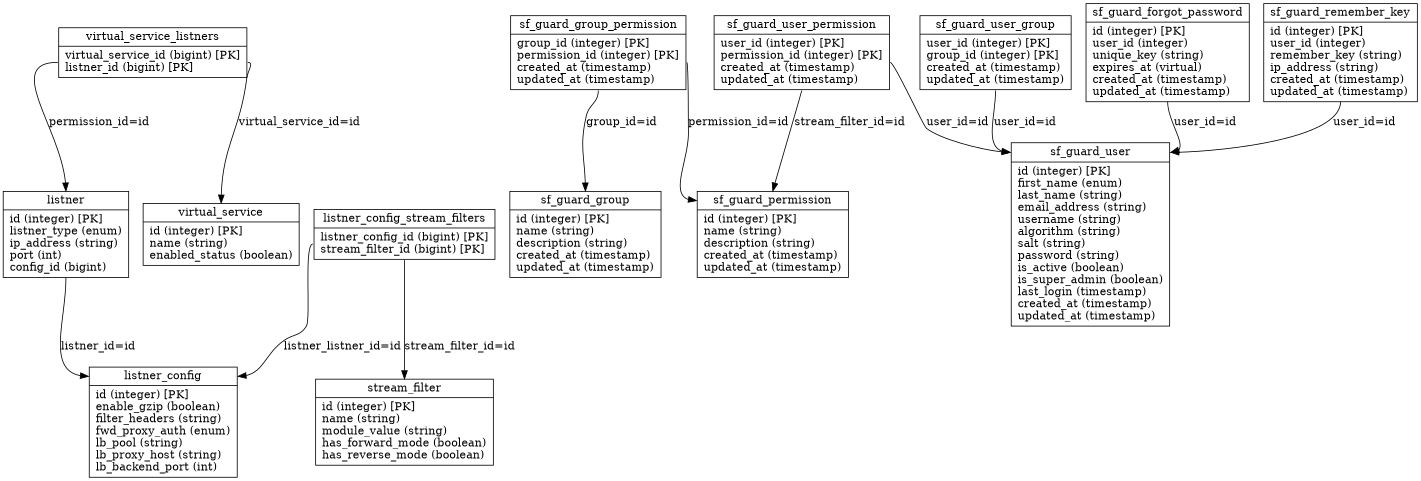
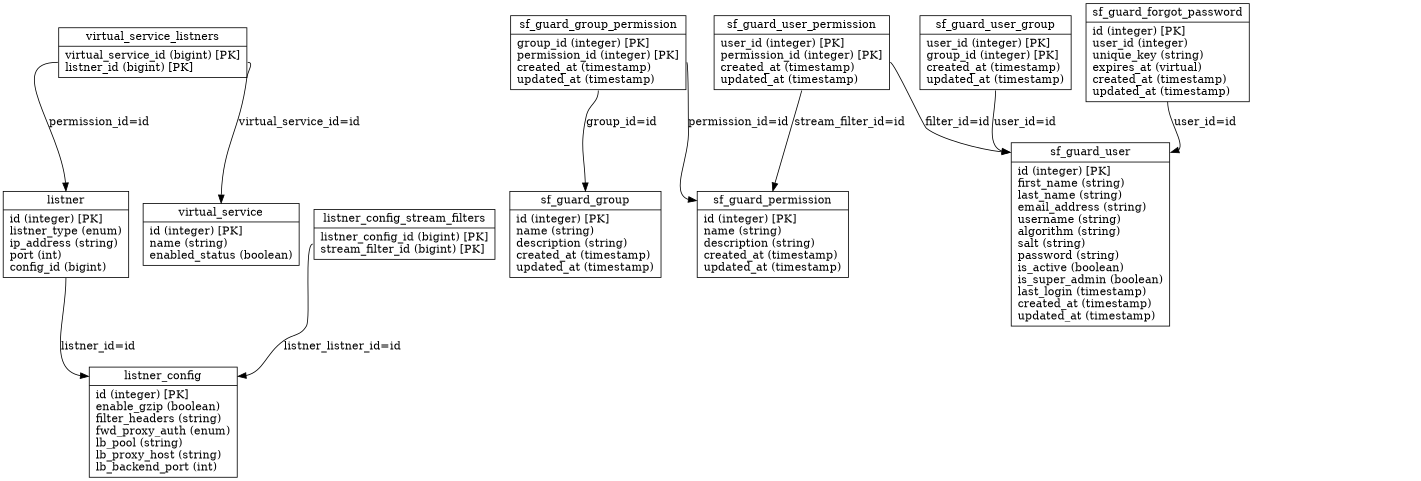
node "sf_guard_remember_key": removed
edge "sf_guard_user_permission" -> "sf_guard_user": label "user_id=id" -> "filter_id=id"
node "sf_guard_user": text "first_name (enum)" -> "first_name (string)"
node "stream_filter": removed
